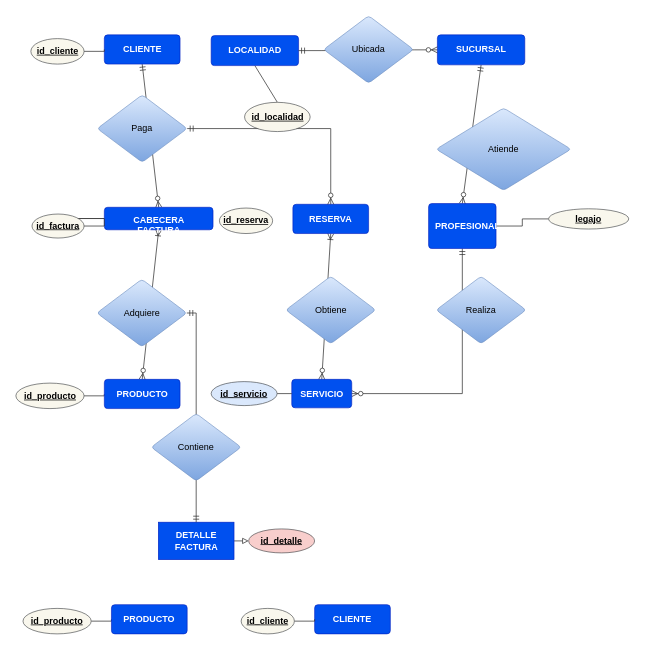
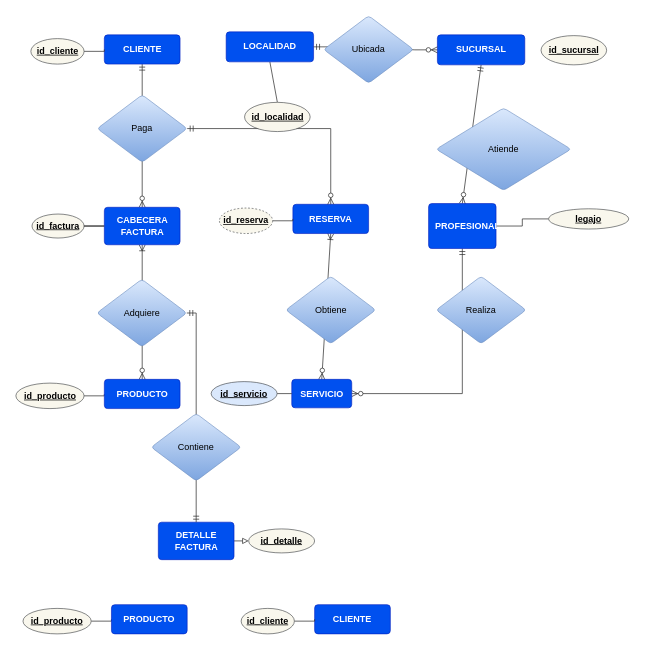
node "id_sucursal": added
node "LOCALIDAD": moved (255, 51) -> (270, 47)
node "CABECERA FACTURA": size 109x23 -> 76x38
node "id_reserva": style solid -> dashed
edge "RESERVA" -- "id_reserva": added
node "DETALLE FACTURA": shape rectangle -> rounded rectangle
node "id_detalle": fillcolor #f8cecc -> #f9f7ed
